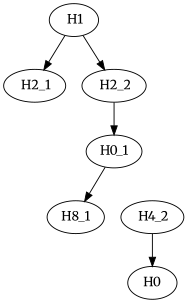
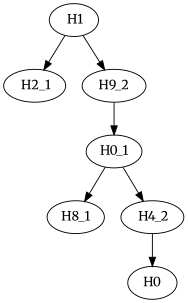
node "H2_2": label "H2_2" -> "H9_2"
edge "H0_1" -> "H4_2": added
